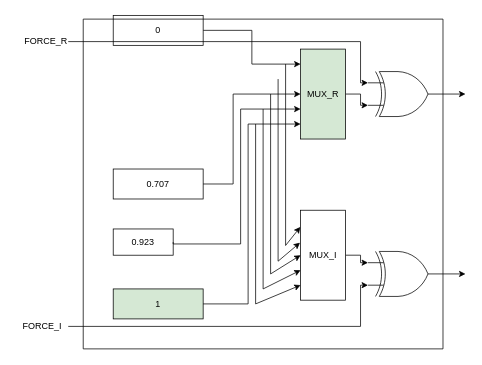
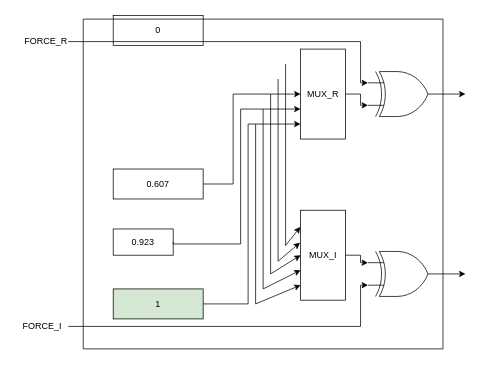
edge "0" -> "MUX_R": removed
node "MUX_R": fillcolor #d5e8d4 -> #ffffff
node "0.707": label "0.707" -> "0.607"
